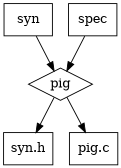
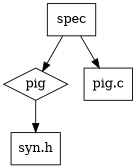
node "syn": removed
edge "pig" -> "pig.c": now "spec" -> "pig.c"
